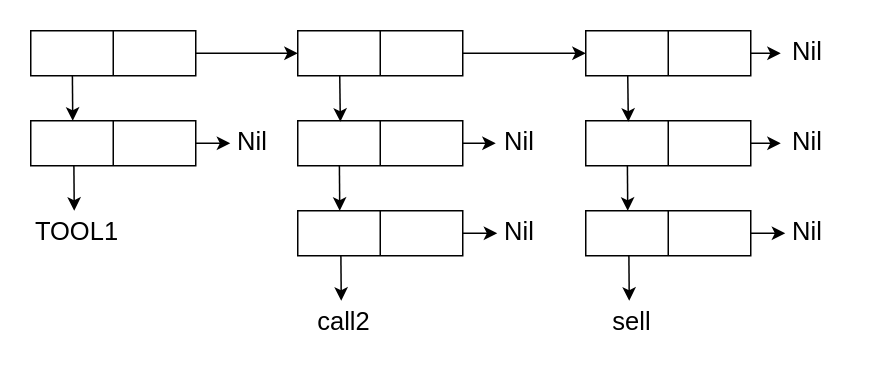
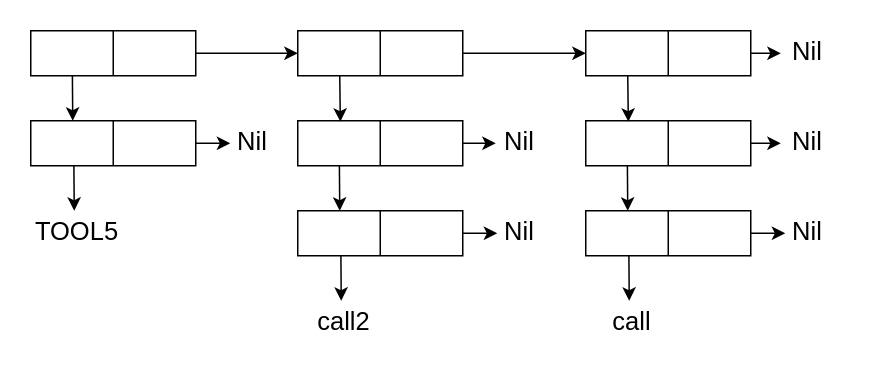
node "TOOL1": label "TOOL1" -> "TOOL5"
node "sell": label "sell" -> "call"
